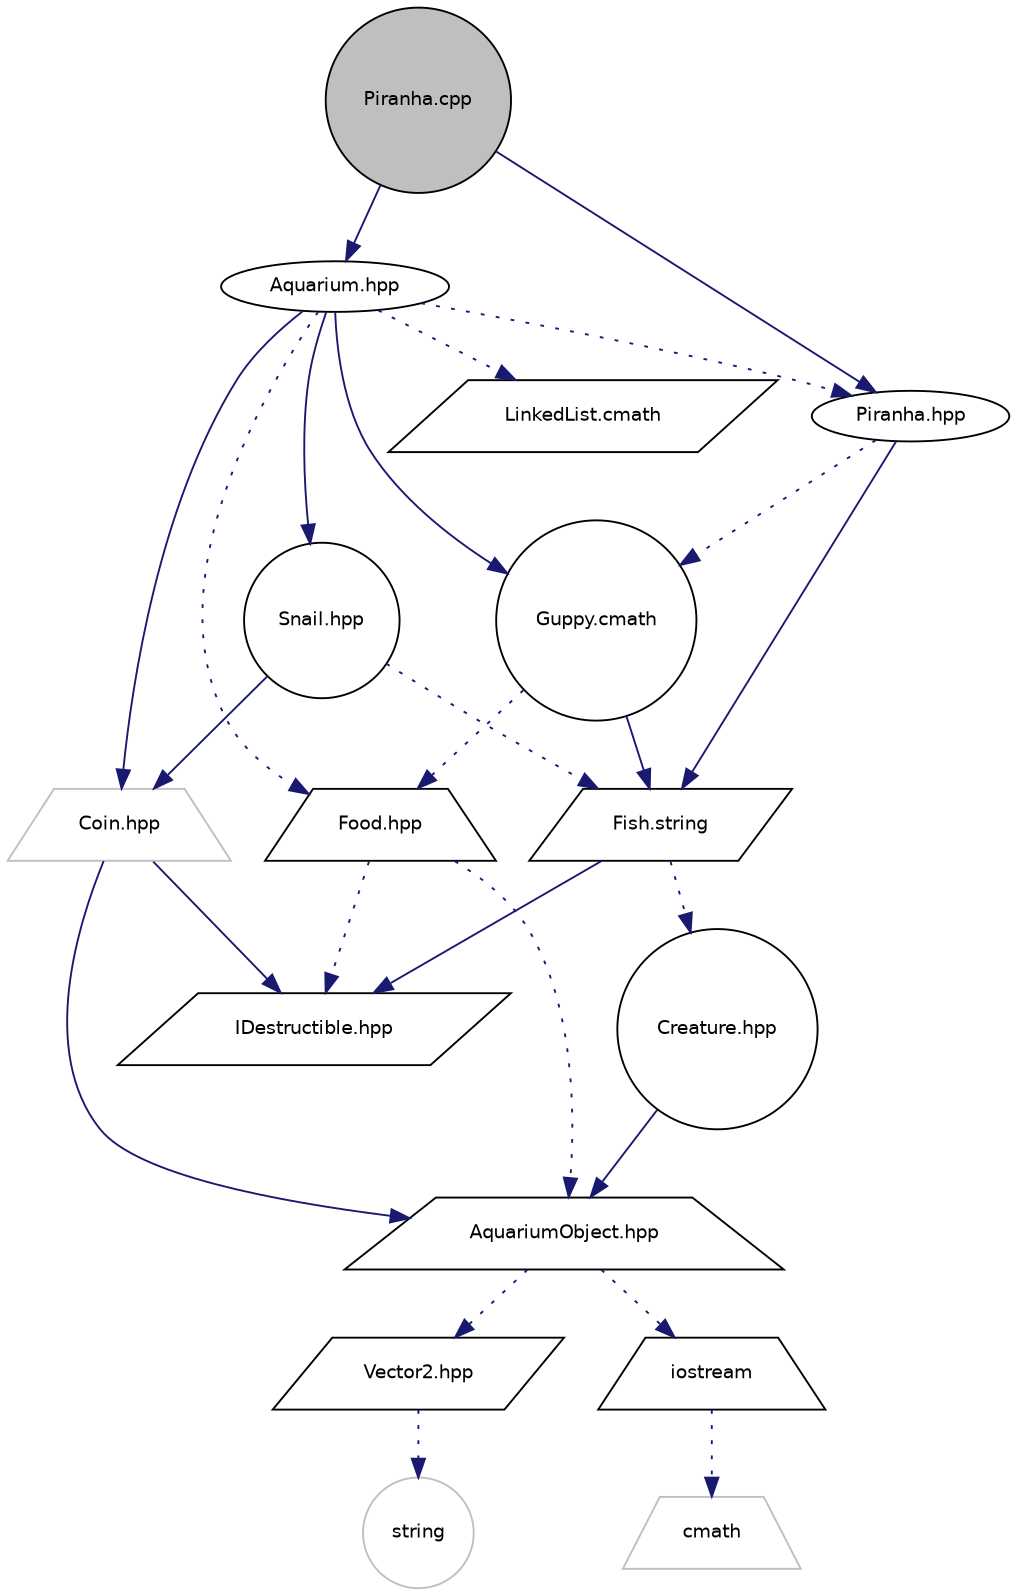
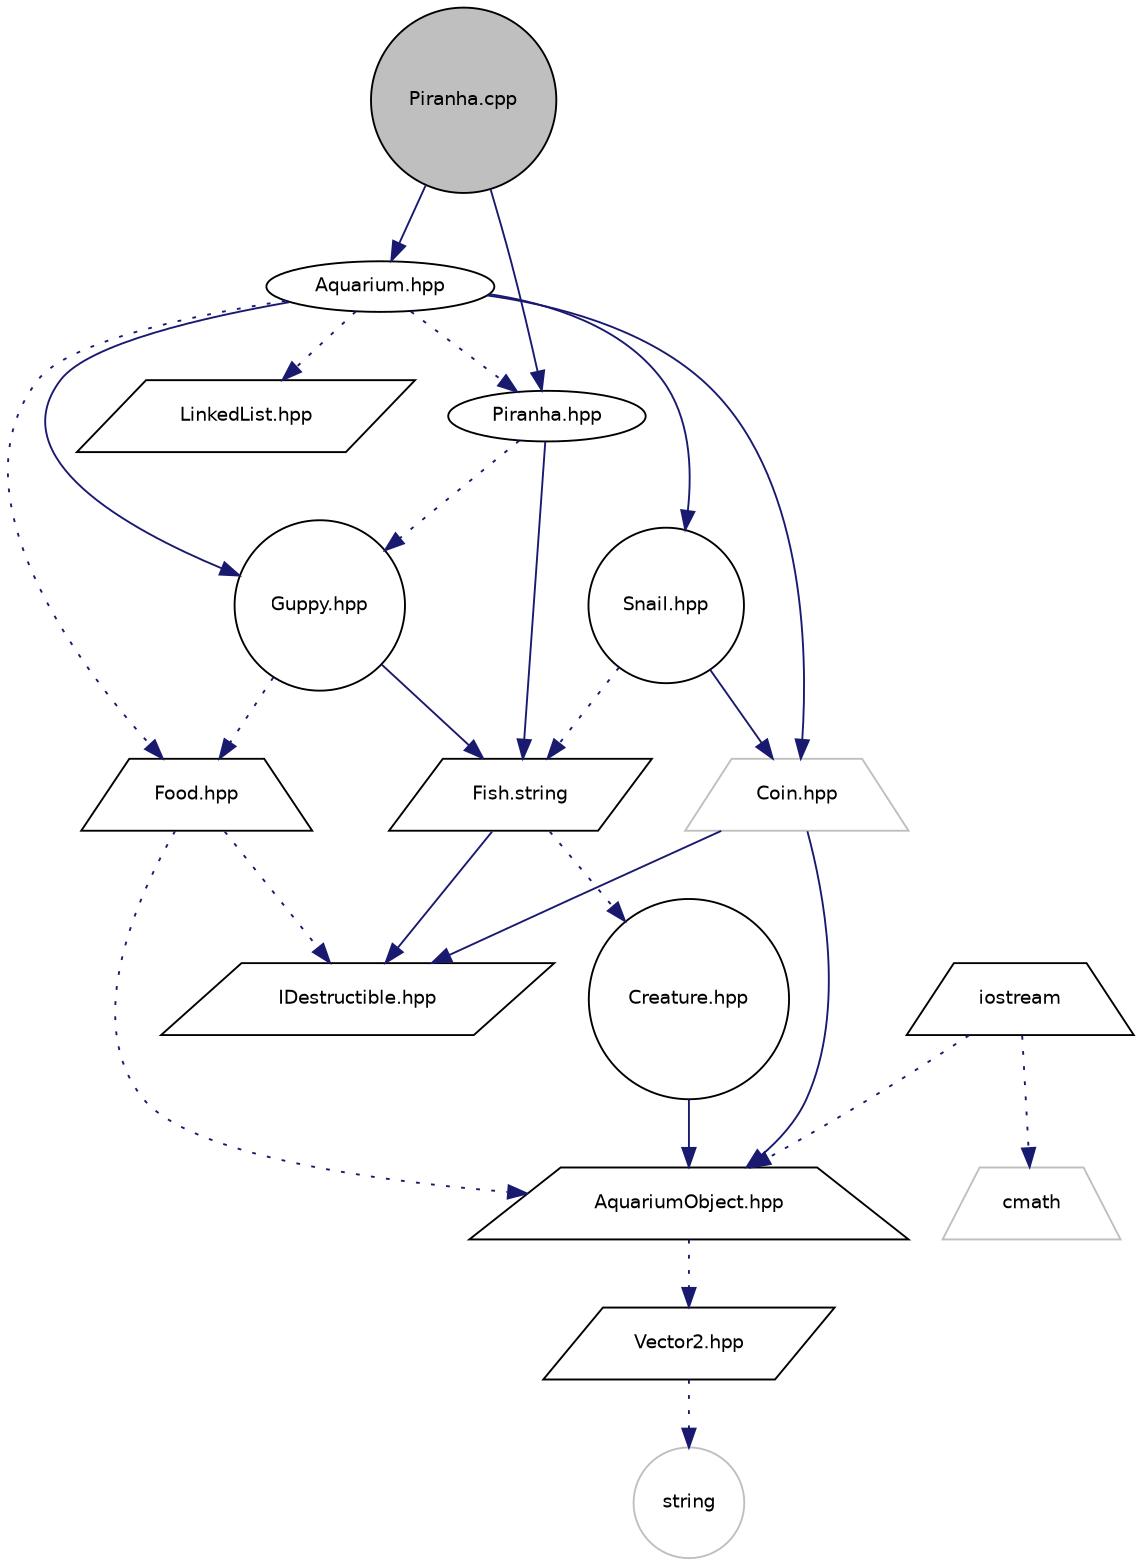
node "LinkedList.cmath": label "LinkedList.cmath" -> "LinkedList.hpp"
node "Guppy.cmath": label "Guppy.cmath" -> "Guppy.hpp"
edge "AquariumObject.hpp" -> "iostream": reversed
